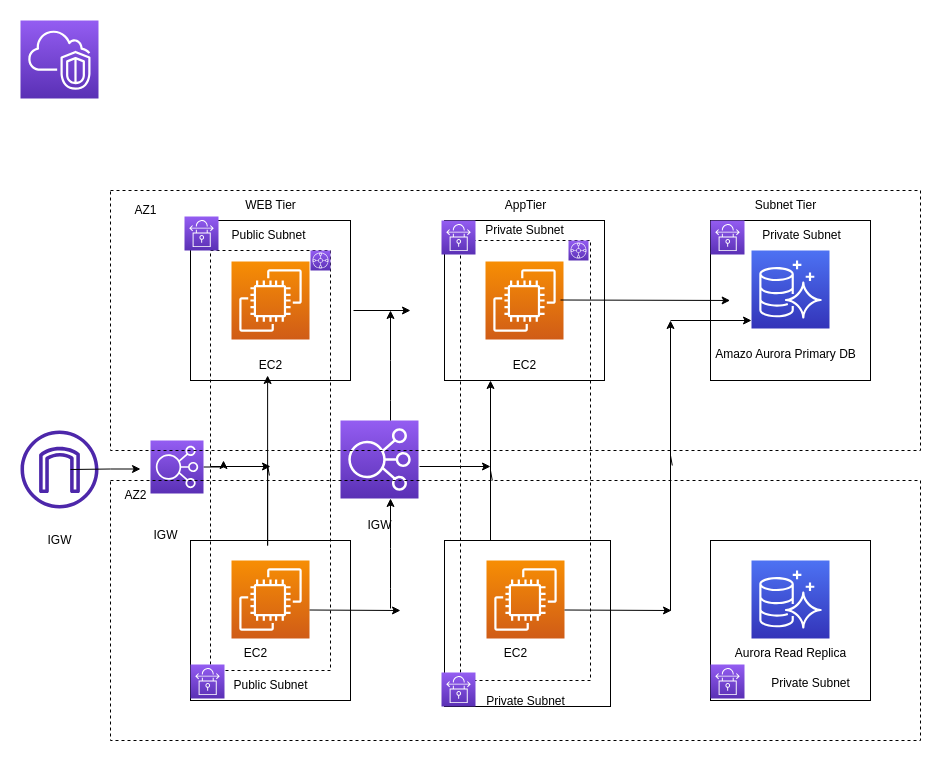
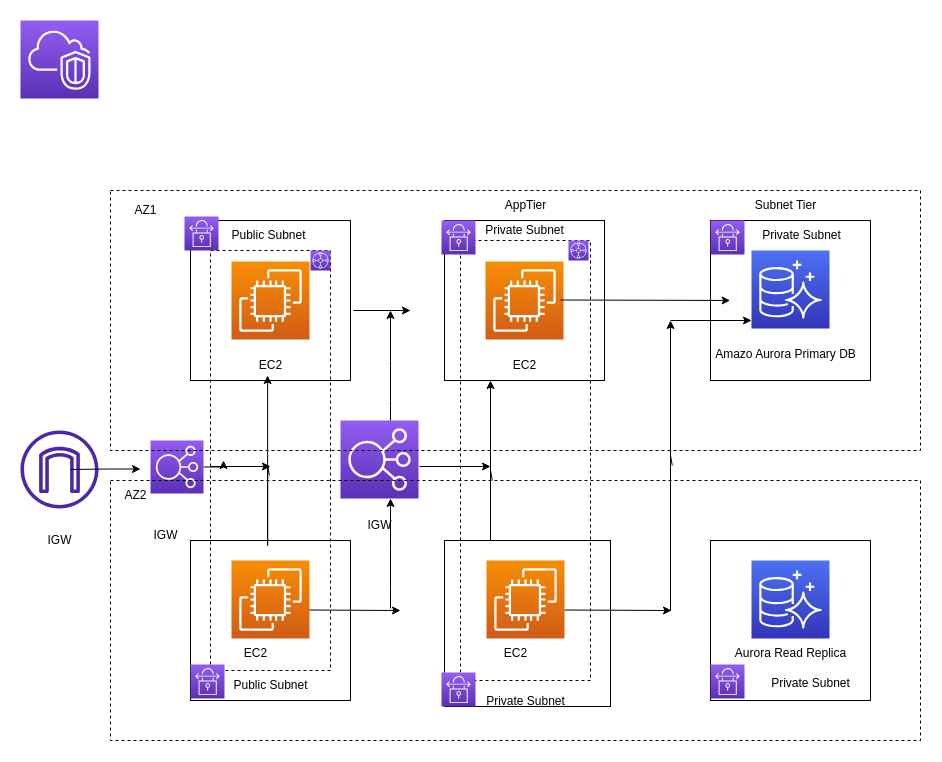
node "WEB Tier": removed
